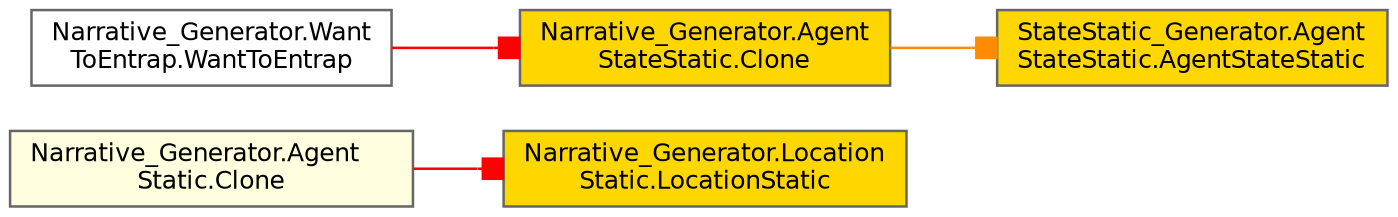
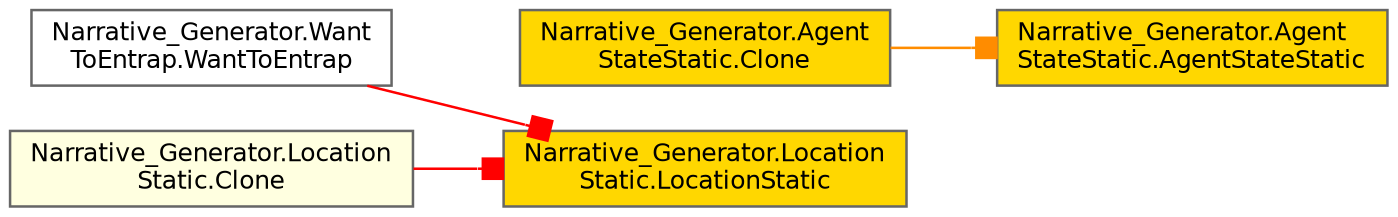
edge "Narrative_Generator.Want ToEntrap.WantToEntrap" -> "Narrative_Generator.Agent StateStatic.Clone": now "Narrative_Generator.Want ToEntrap.WantToEntrap" -> "Narrative_Generator.Location Static.LocationStatic"
node "StateStatic_Generator.Agent StateStatic.AgentStateStatic": label "StateStatic_Generator.Agent StateStatic.AgentStateStatic" -> "Narrative_Generator.Agent StateStatic.AgentStateStatic"
node "Narrative_Generator.Agent Static.Clone": label "Narrative_Generator.Agent Static.Clone" -> "Narrative_Generator.Location Static.Clone"
